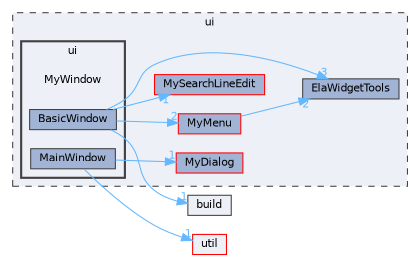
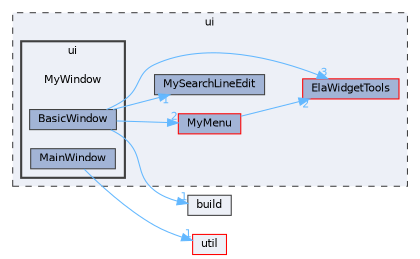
node "MySearchLineEdit": color red -> grey25
node "ElaWidgetTools": color grey25 -> red
node "MyDialog": removed
